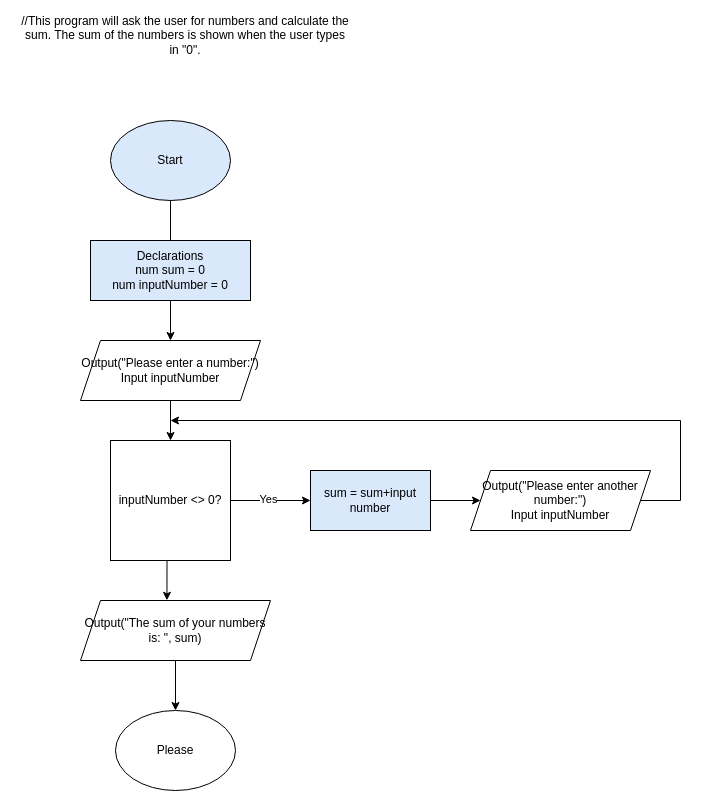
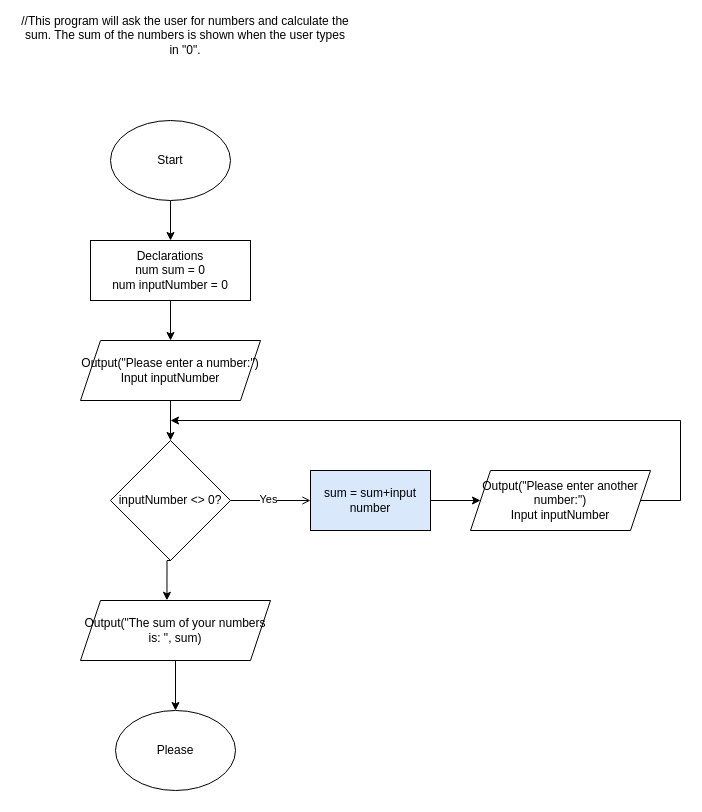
node "Start": fillcolor #dae8fc -> #ffffff
edge "Start" -- "Declarations num sum = 0 num inputNumber = 0": arrowhead none -> classic
node "Declarations num sum = 0 num inputNumber = 0": fillcolor #dae8fc -> #ffffff
node "inputNumber <> 0?": shape rectangle -> diamond
edge "inputNumber <> 0?" -> "sum = sum+input number": arrowhead classic -> open
